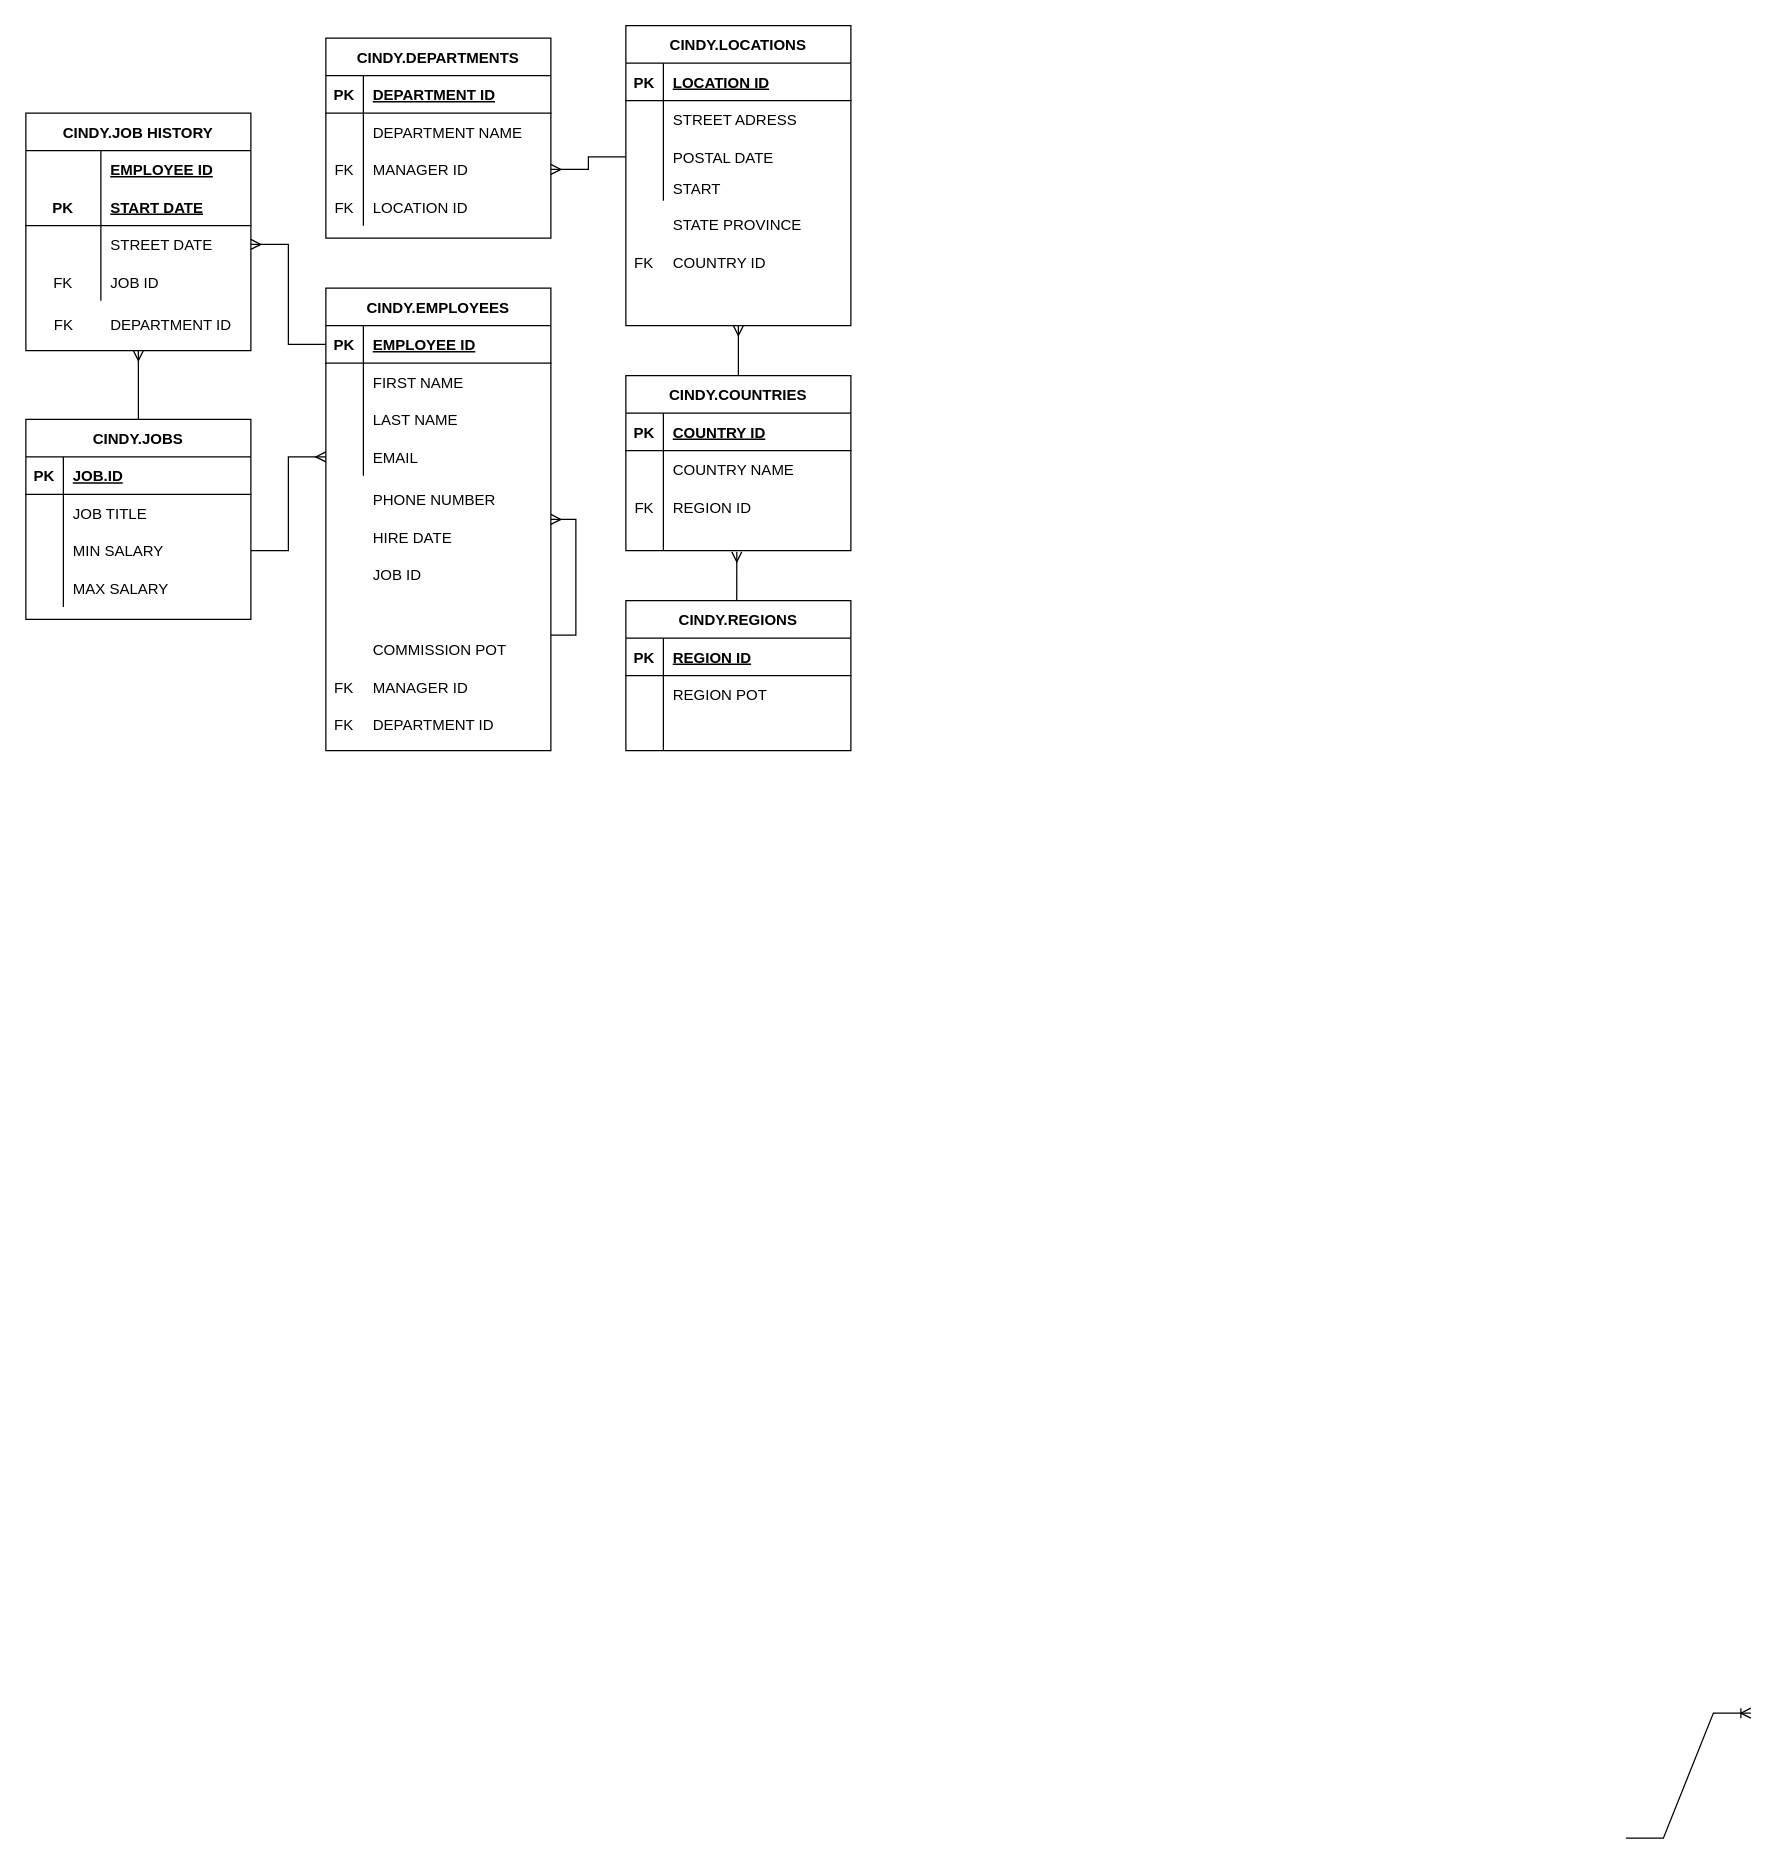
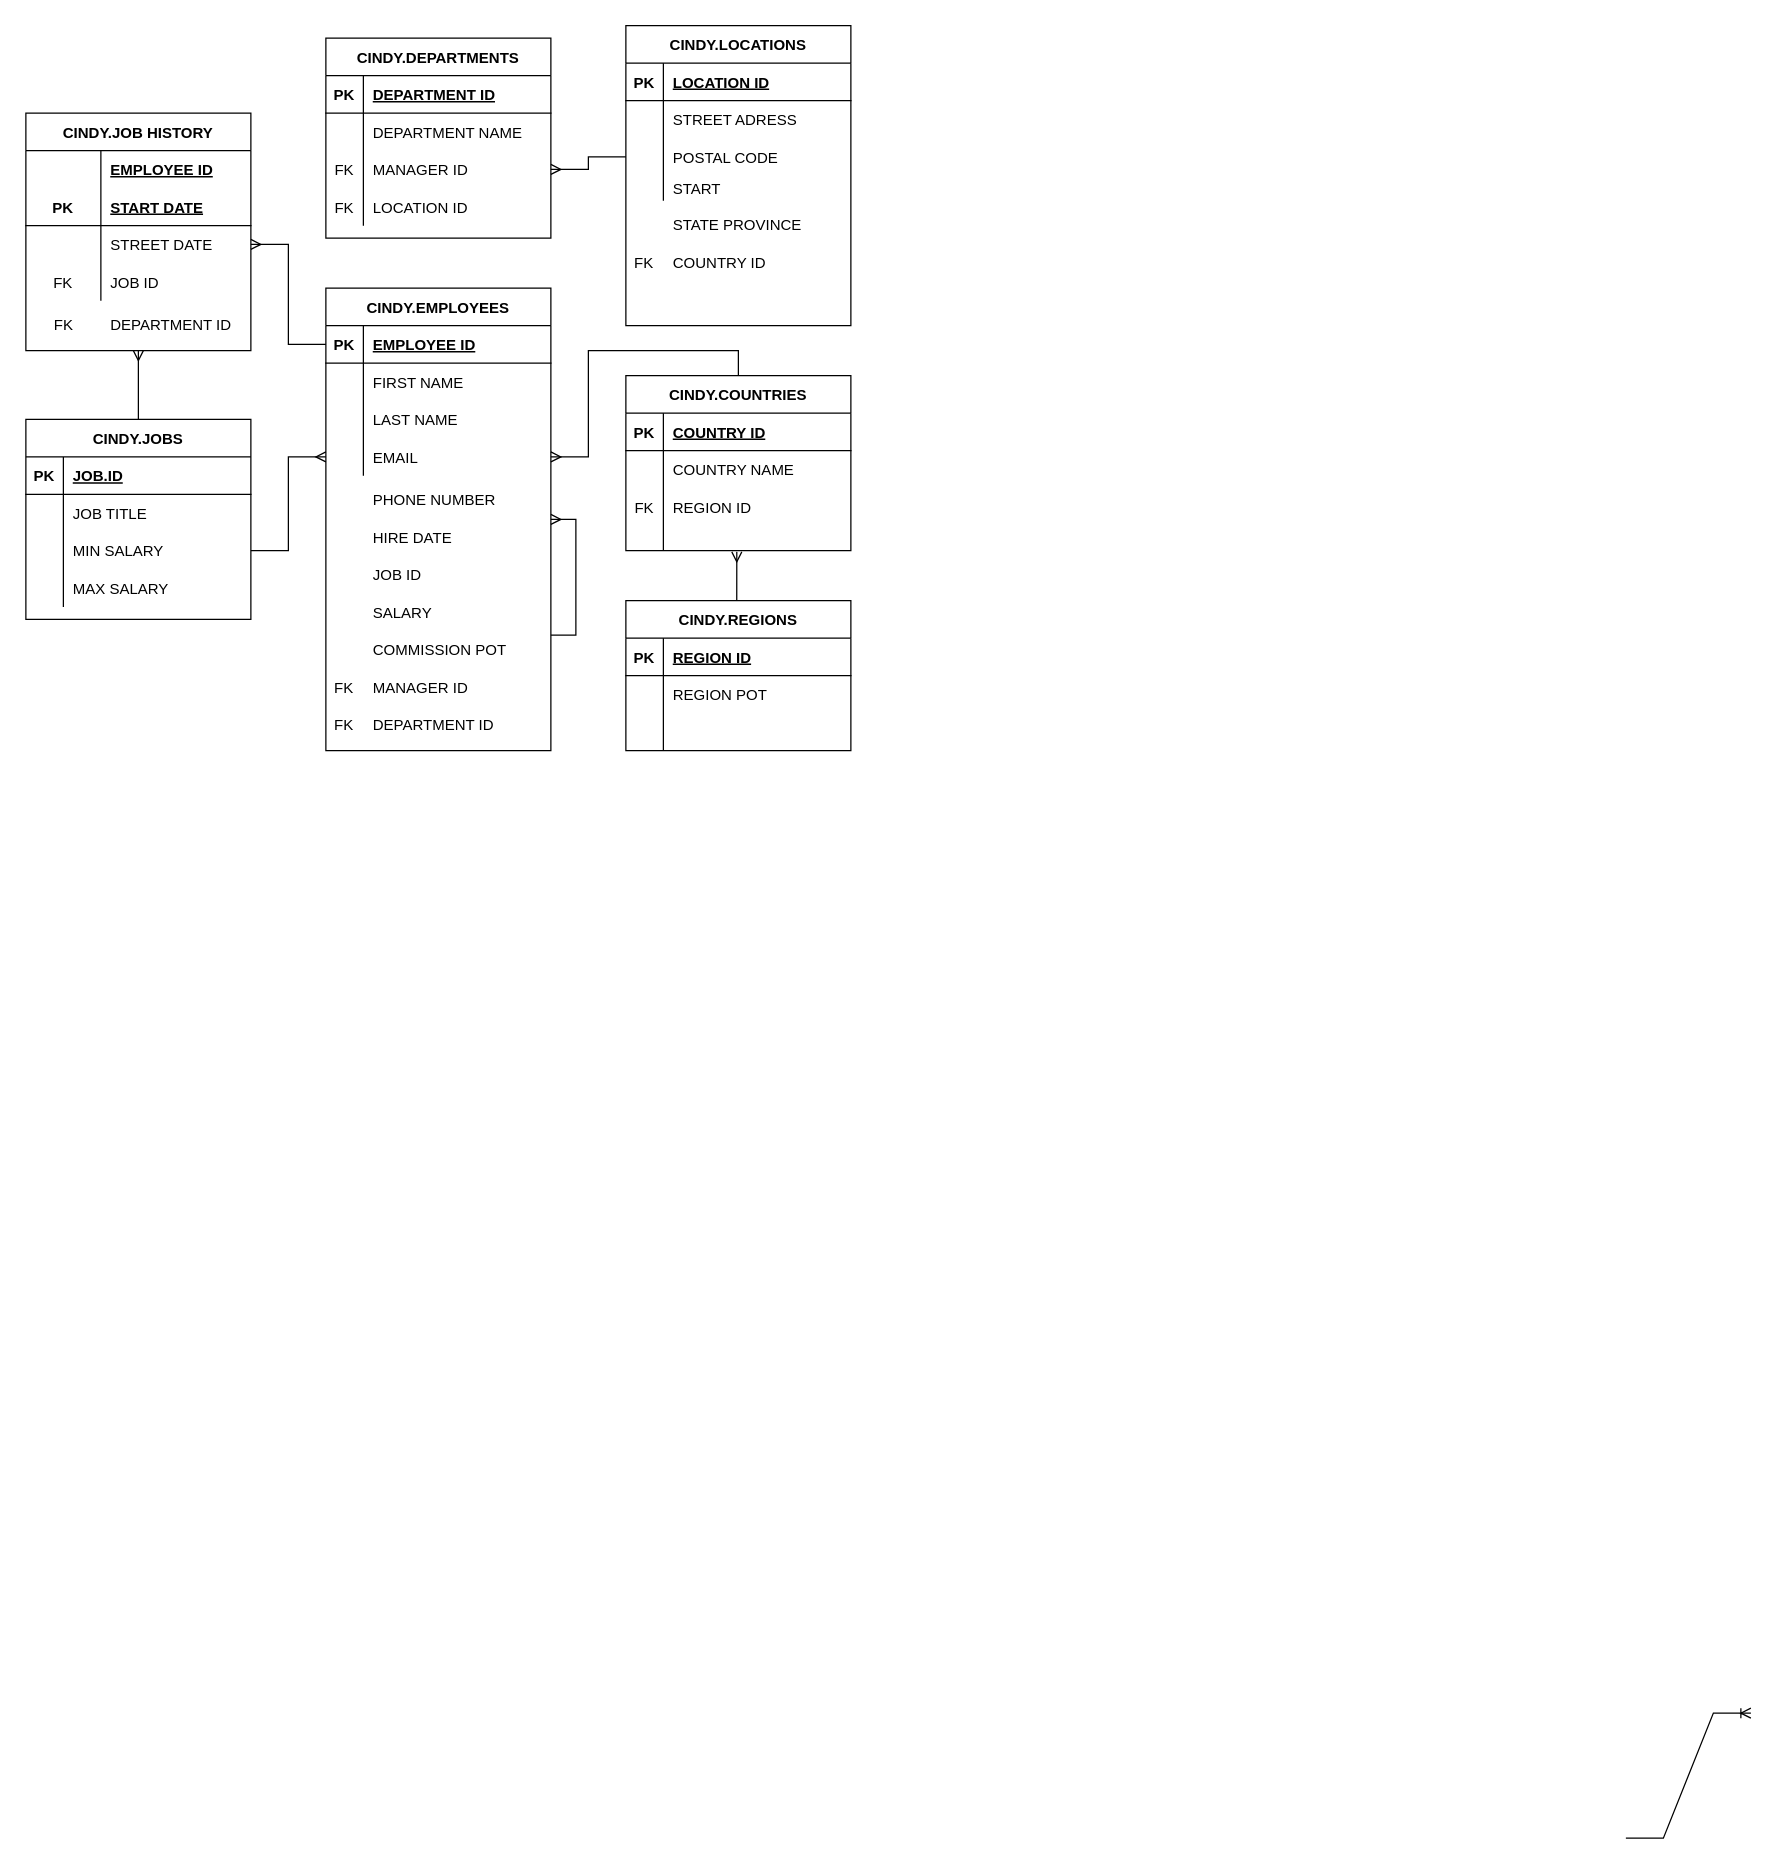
node "POSTAL DATE": label "POSTAL DATE" -> "POSTAL CODE"
edge "CINDY.COUNTRIES" -> "CINDY.LOCATIONS": now "CINDY.COUNTRIES" -> "EMAIL"
node "SALARY": added
